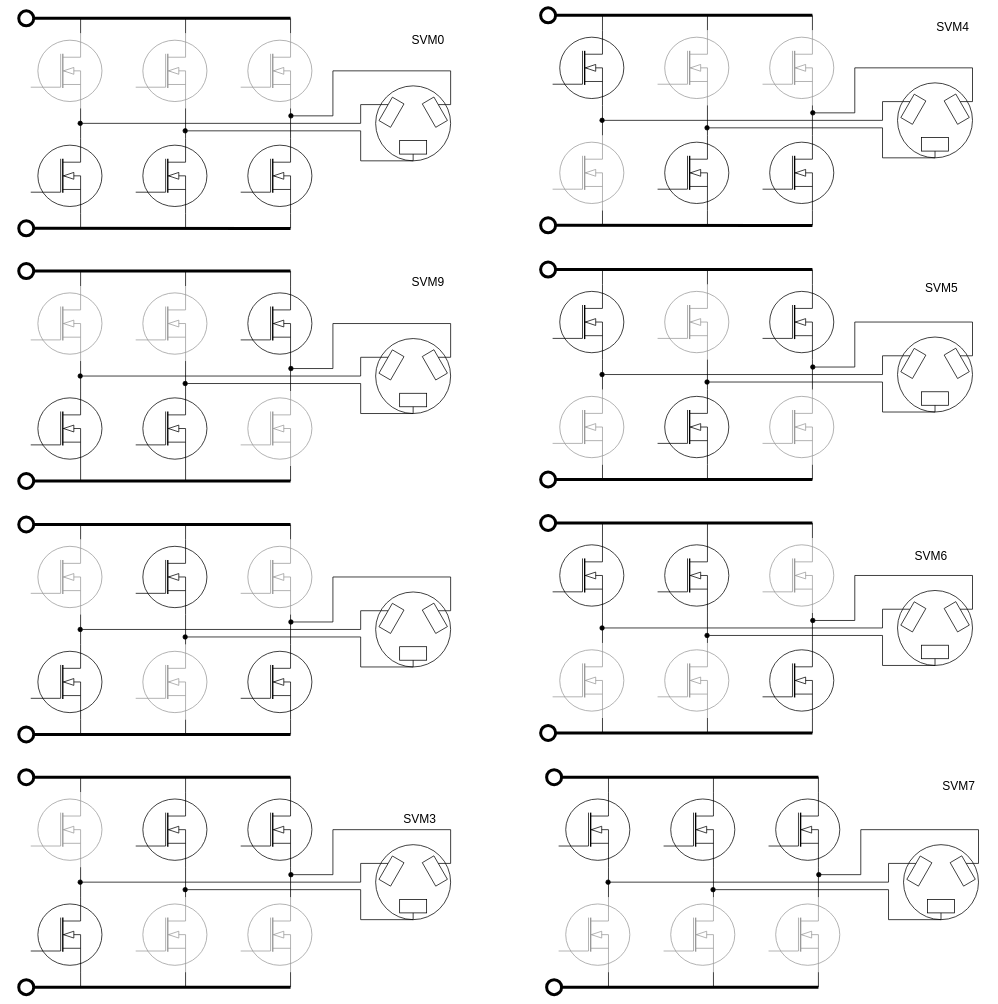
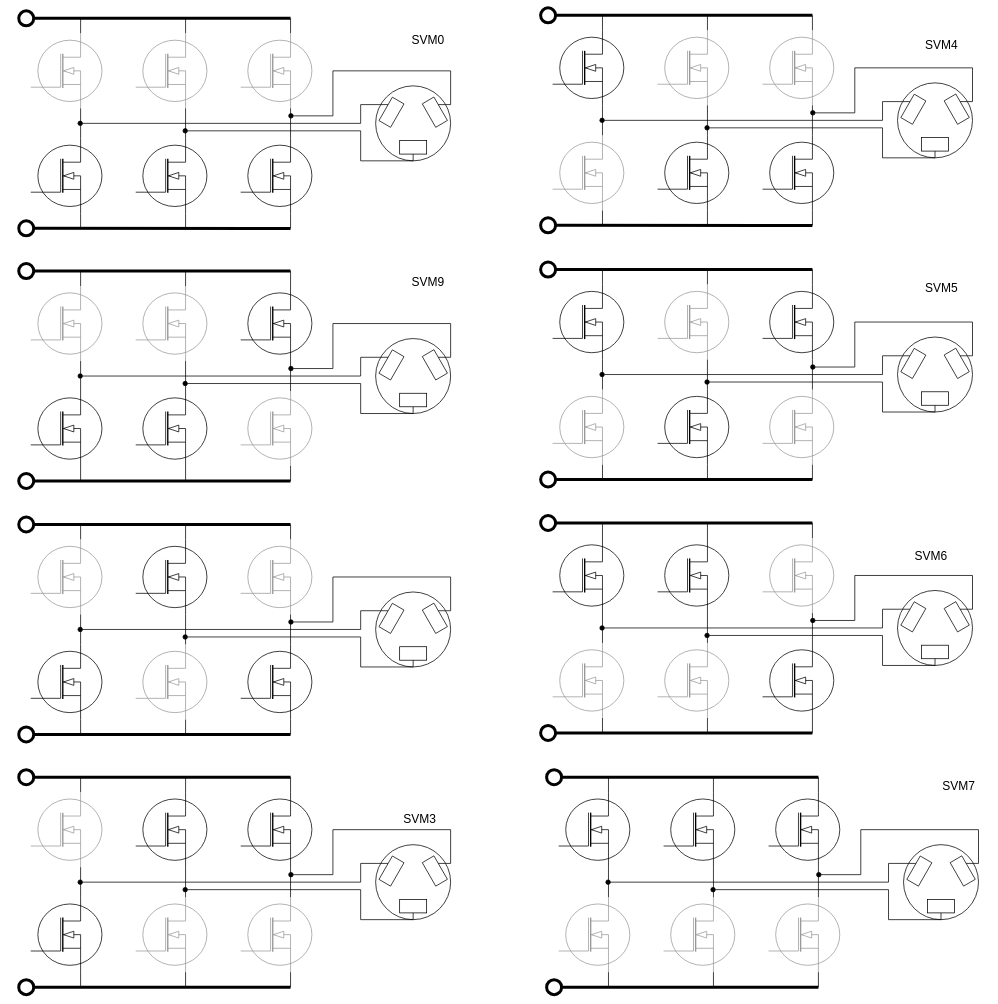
node "SVM4": moved (953, 27) -> (942, 45)
